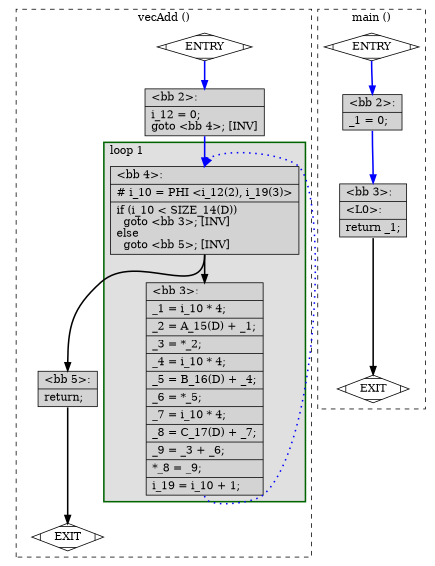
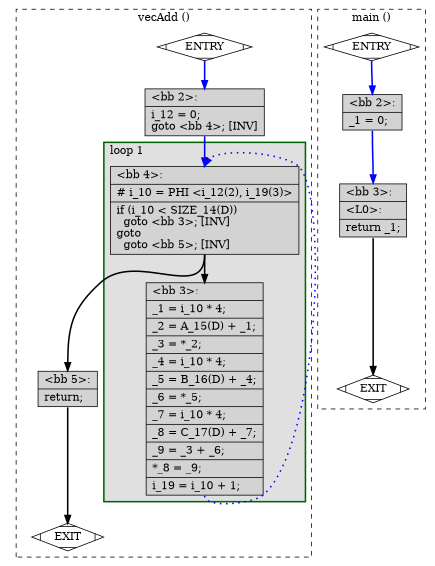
node "<bb 4>:": text "else" -> "goto"
